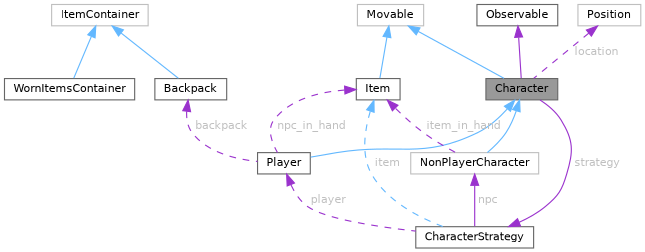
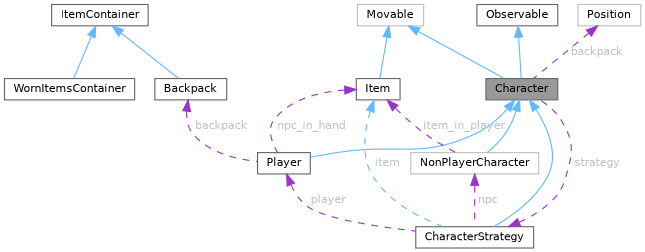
node "ItemContainer": color grey75 -> gray40
edge "Character" -> "Position": label " location" -> " backpack"
edge "Character" -> "Observable": color darkorchid3 -> steelblue1
edge "NonPlayerCharacter" -> "Item": label " item_in_hand" -> " item_in_player"
edge "Character" -> "CharacterStrategy": style solid -> dashed
edge "CharacterStrategy" -> "Character": added
edge "CharacterStrategy" -> "NonPlayerCharacter": style solid -> dashed
